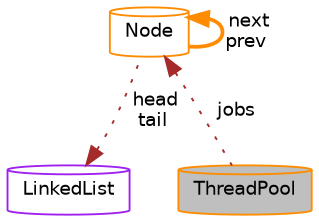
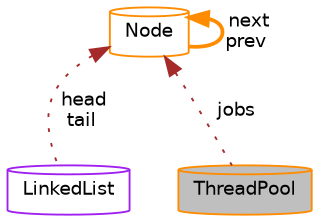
edge "Node" -> "LinkedList": reversed
